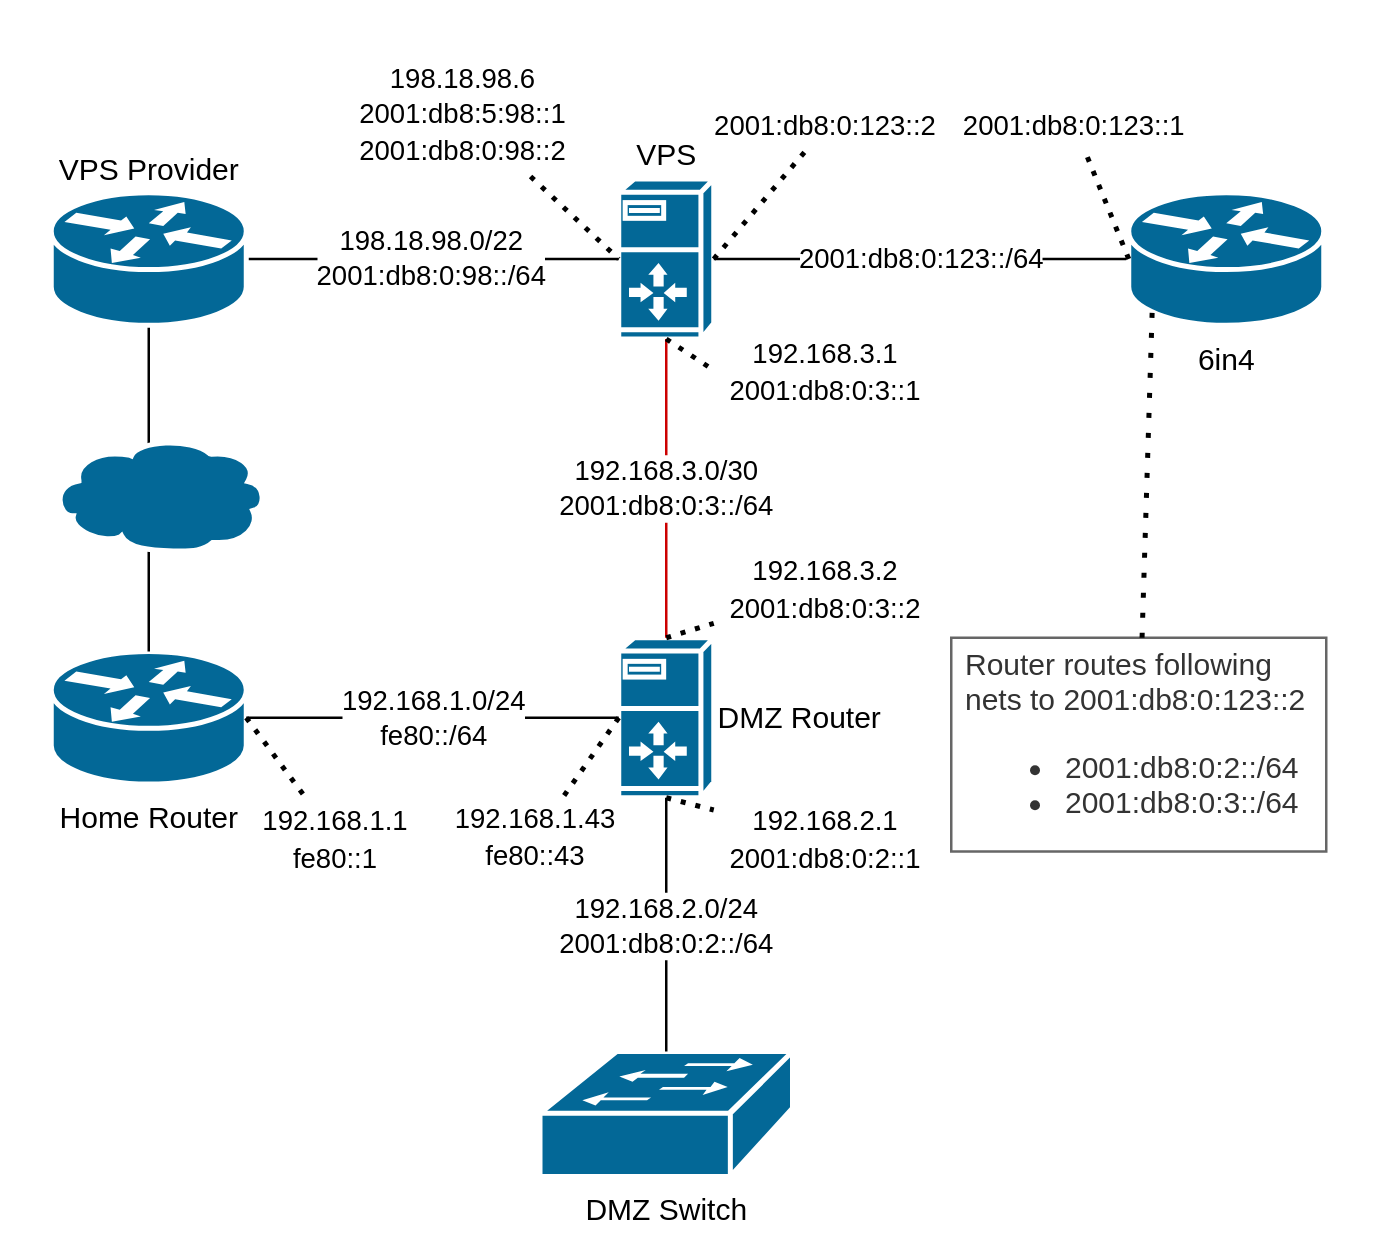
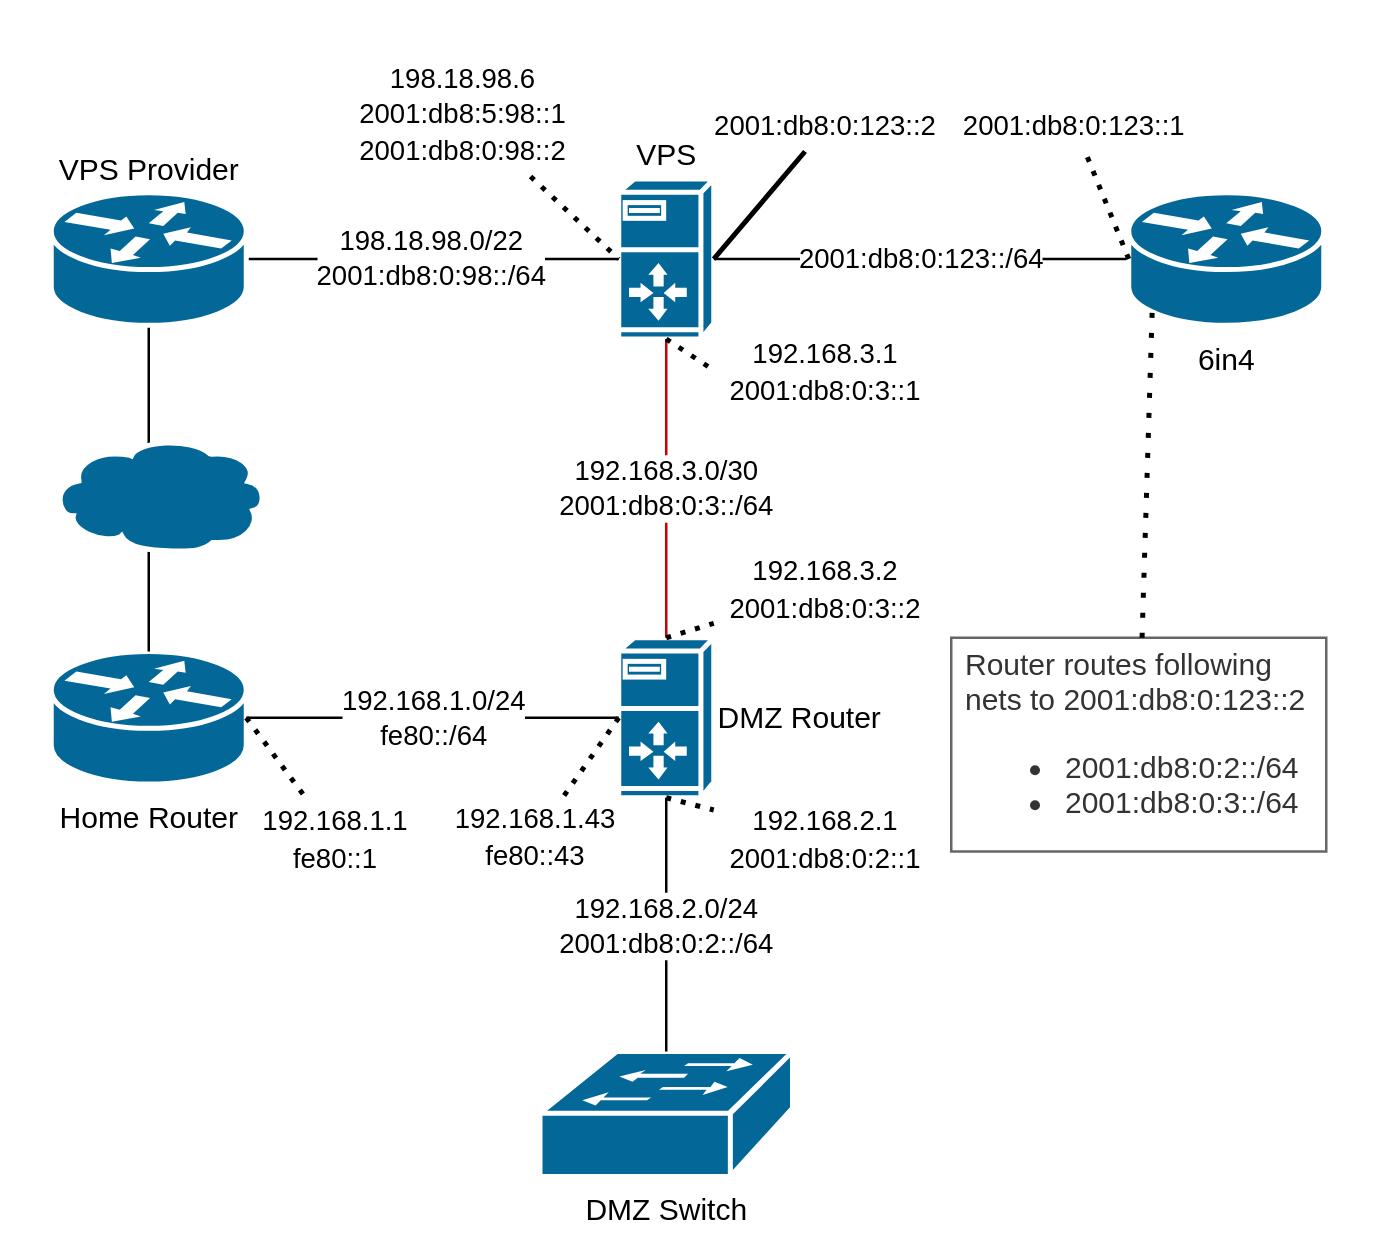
edge "2001:db8:0:123::2" -- "VPS": style dashed -> solid
